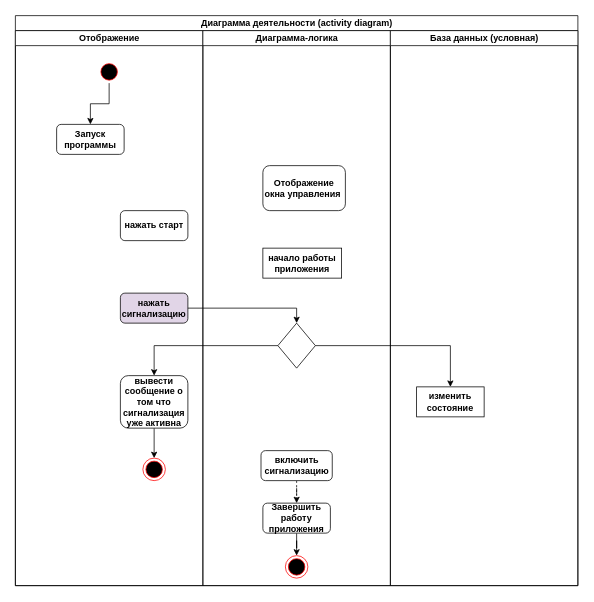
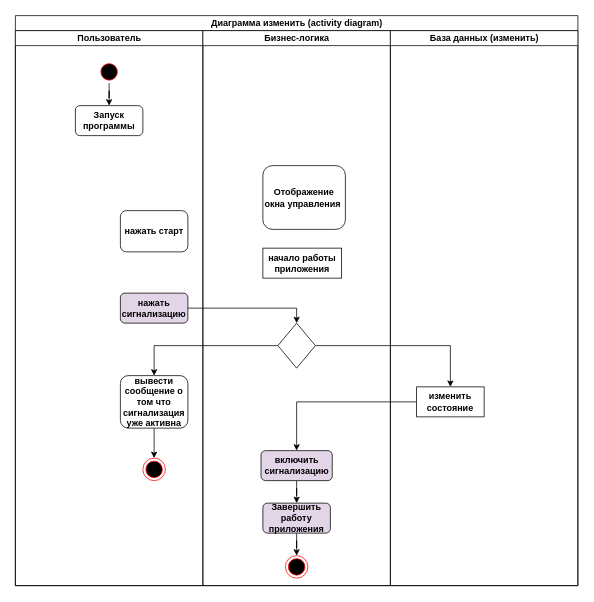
node "Диаграмма деятельности (activity diagram)": label "Диаграмма деятельности (activity diagram)" -> "Диаграмма изменить (activity diagram)"
node "Отображение": label "Отображение" -> "Пользователь"
node "Диаграмма-логика": label "Диаграмма-логика" -> "Бизнес-логика"
node "База данных (условная)": label "База данных (условная)" -> "База данных (изменить)"
node "Запуск программы": moved (90, 139) -> (109, 120)
node "Отображение окна управления": size 83x45 -> 83x64
node "нажать старт": size 68x30 -> 68x41
edge "изменить состояние" -> "включить сигнализацию": added
node "включить сигнализацию": fillcolor #ffffff -> #e1d5e7
edge "включить сигнализацию" -> "Завершить работу приложения": style dashed -> solid
node "Завершить работу приложения": fillcolor #ffffff -> #e1d5e7
